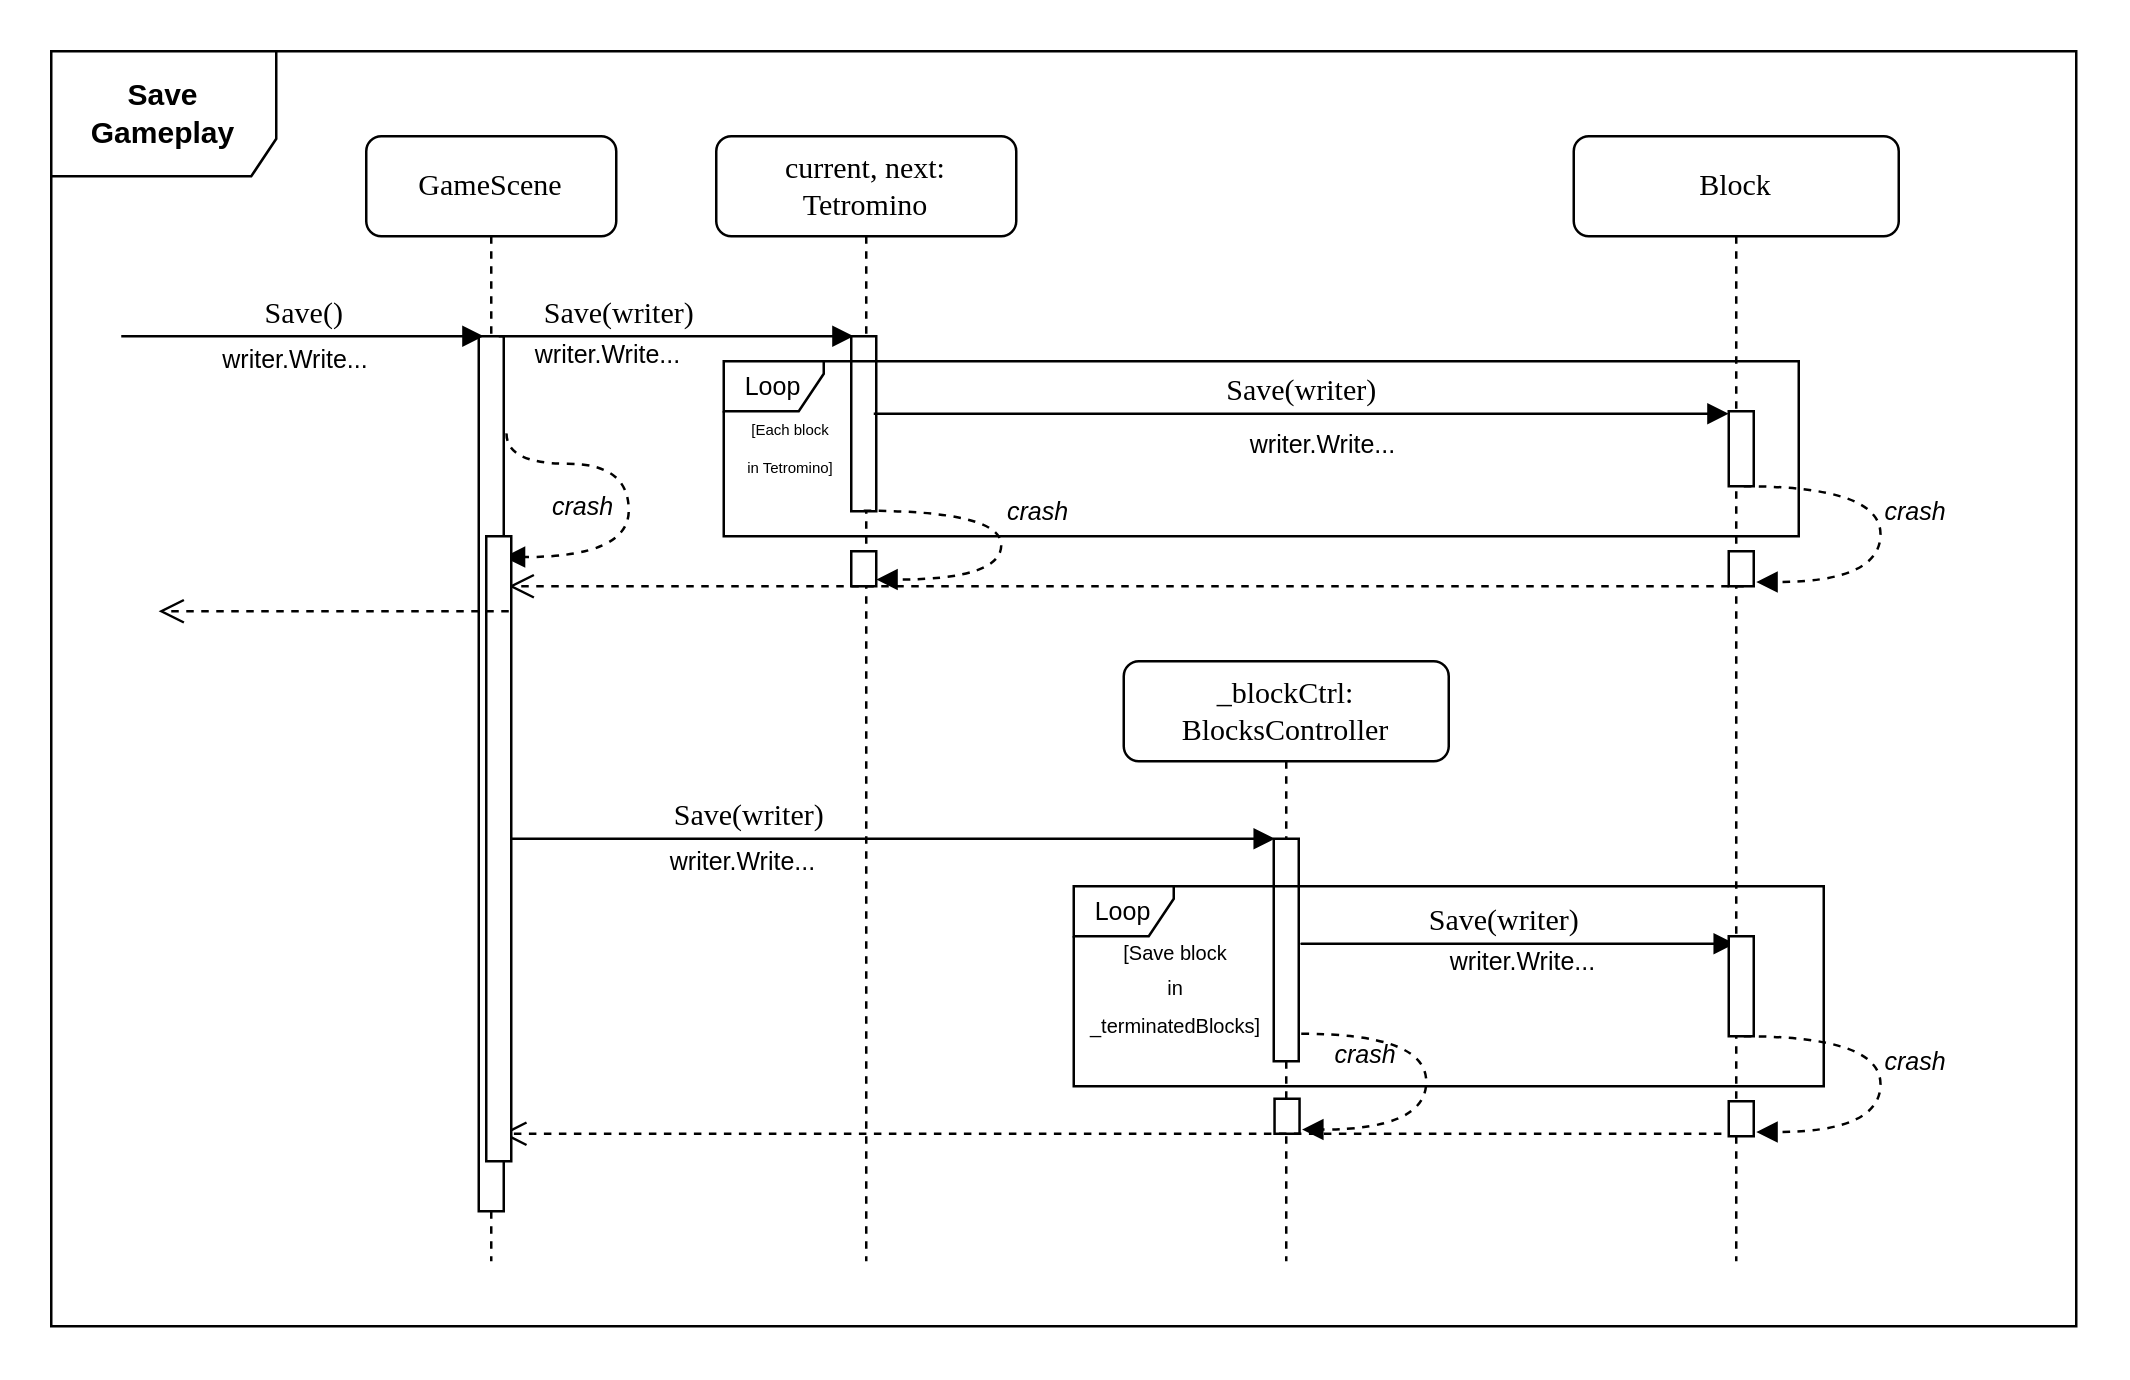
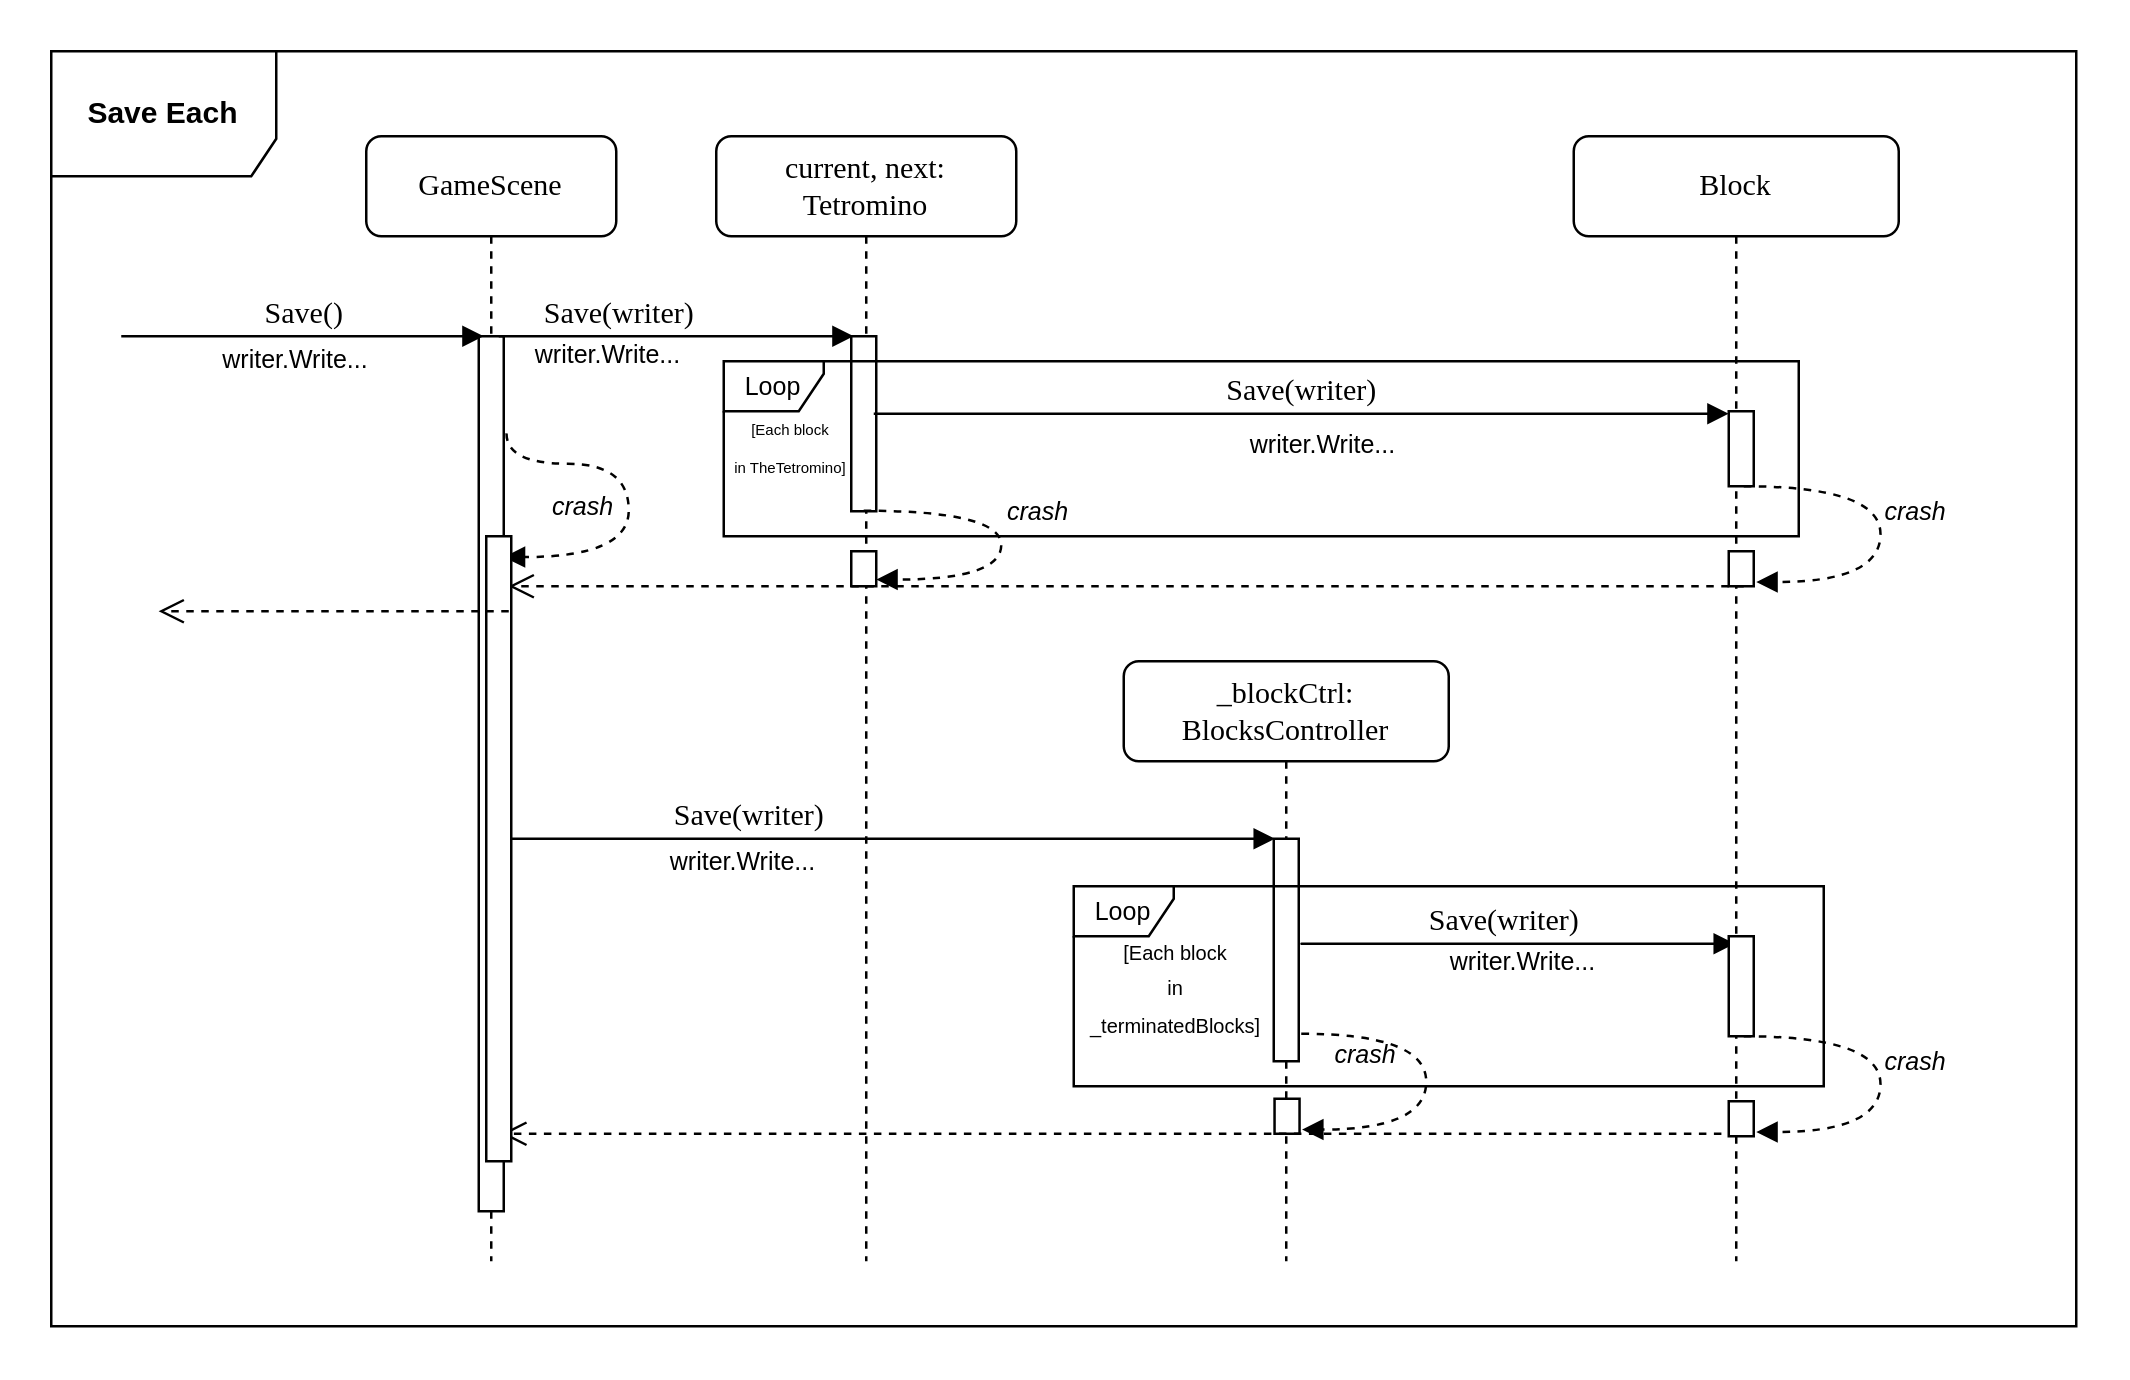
node "Save Gameplay": label "Save Gameplay" -> "Save Each"
node "[Each block in Tetromino]": label "[Each block in Tetromino]" -> "[Each block in TheTetromino]"
node "[Save block in _terminatedBlocks]": label "[Save block in _terminatedBlocks]" -> "[Each block in _terminatedBlocks]"
